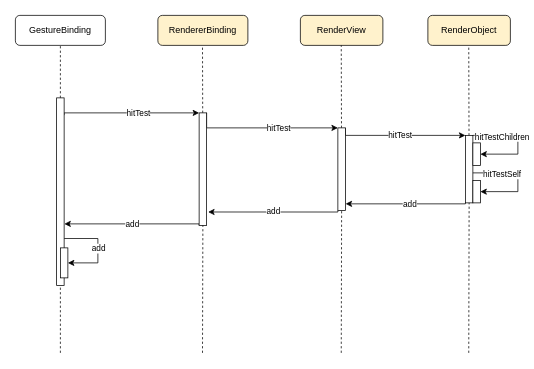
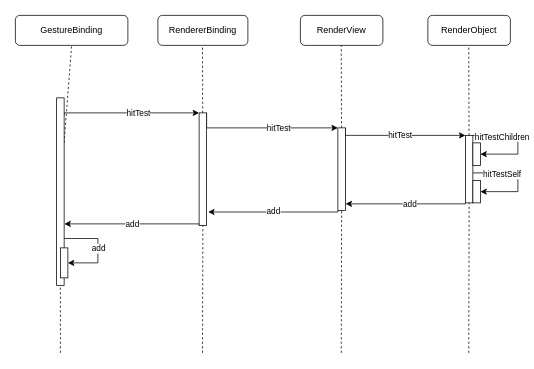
node "GestureBinding": size 90x30 -> 113x30
node "RendererBinding": fillcolor #fff2cc -> #ffffff
node "RenderView": fillcolor #fff2cc -> #ffffff
node "RenderObject": fillcolor #fff2cc -> #ffffff
